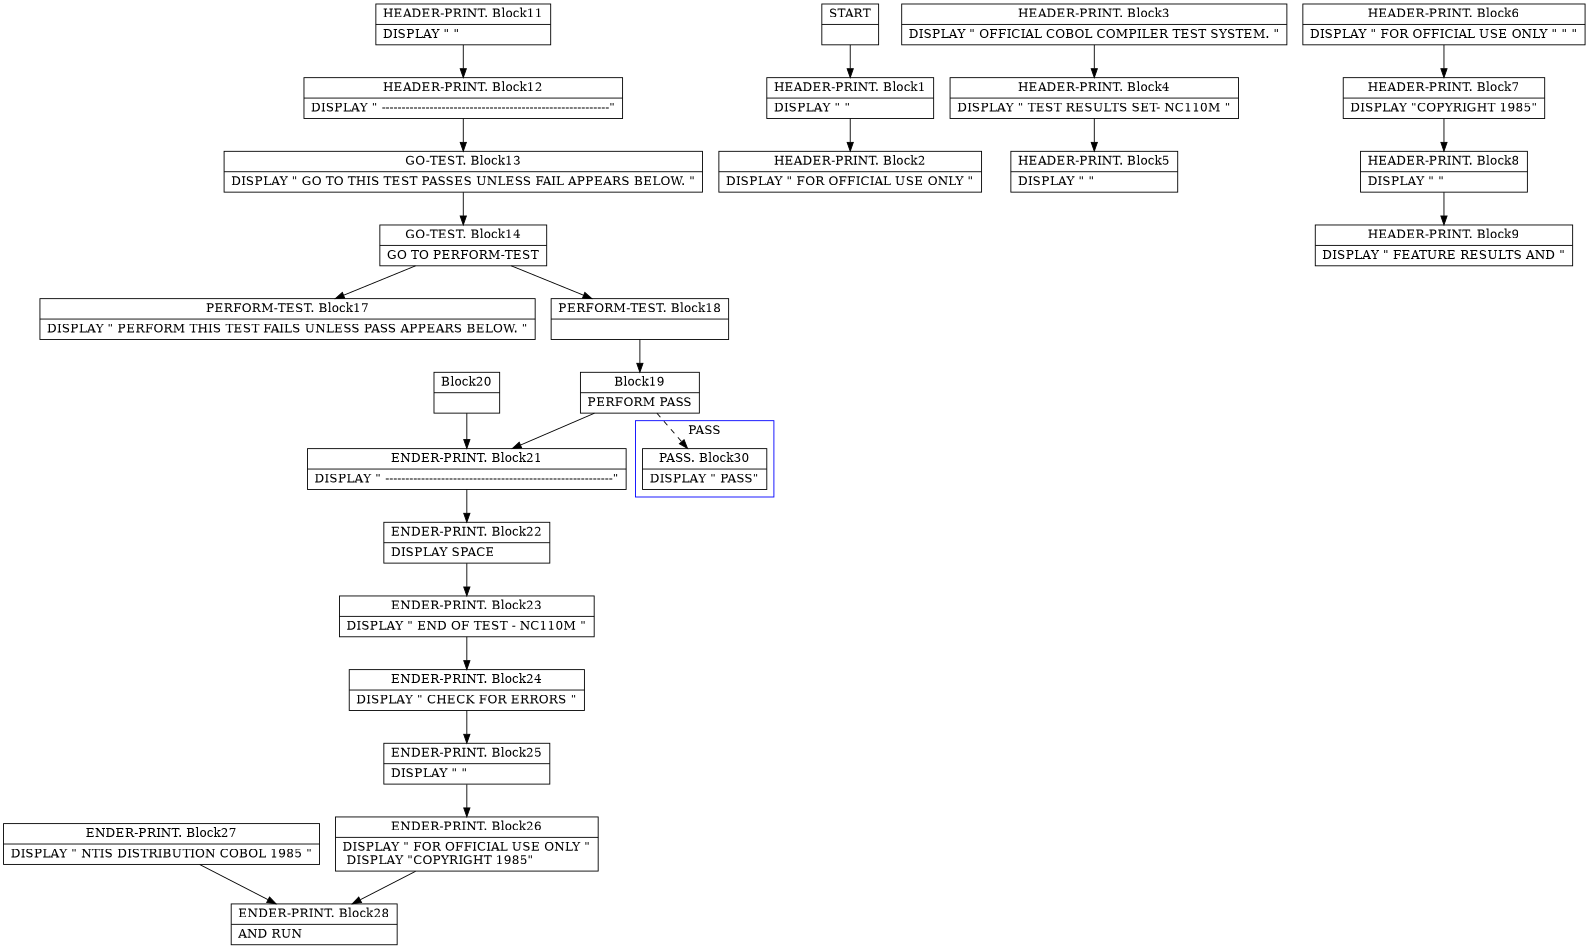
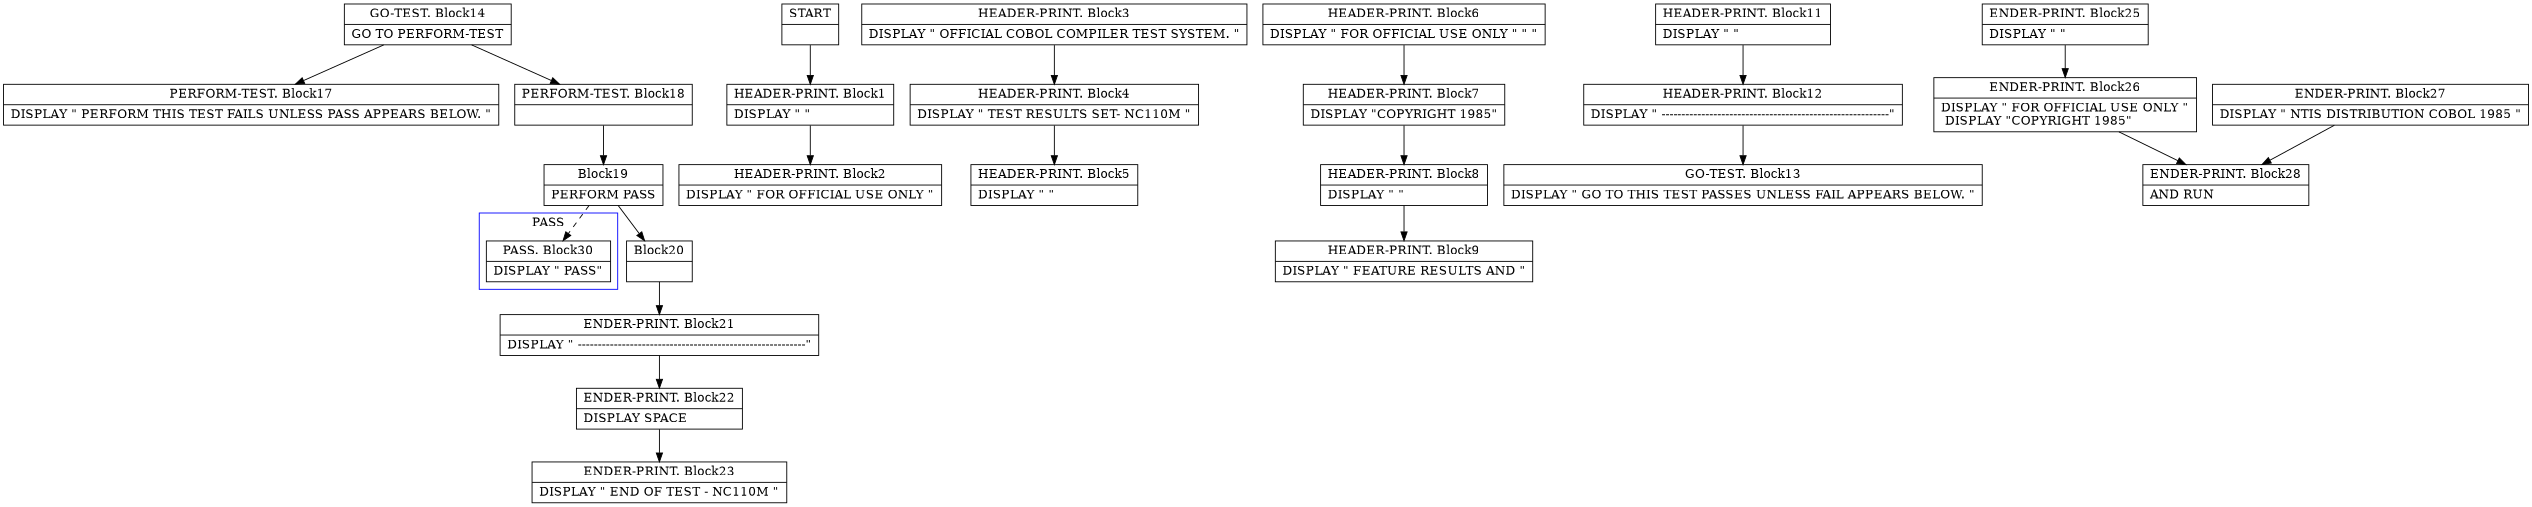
edge "GO-TEST. Block13" -> "GO-TEST. Block14": removed
edge "Block19" -> "ENDER-PRINT. Block21": now "Block19" -> "Block20"
node "ENDER-PRINT. Block24": removed
